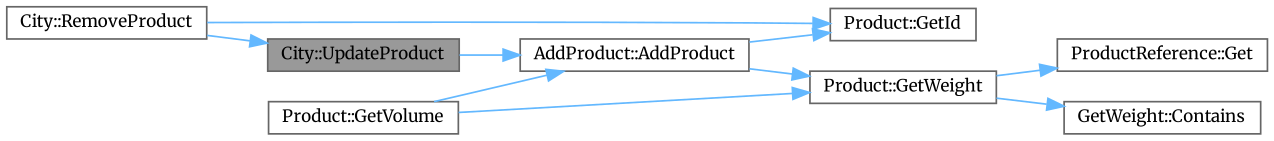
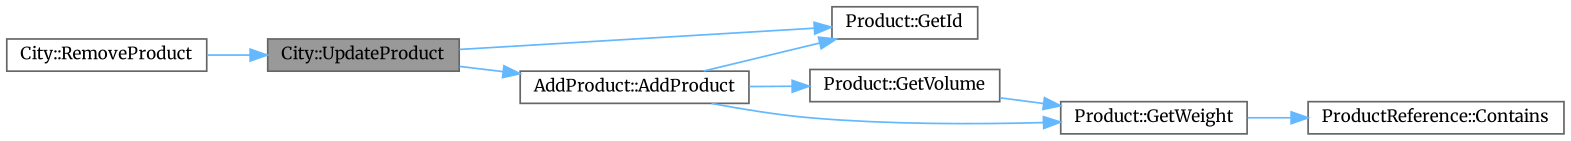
edge "City::RemoveProduct" -> "Product::GetId": now "City::UpdateProduct" -> "Product::GetId"
node "ProductReference::Get": removed
edge "Product::GetVolume" -> "AddProduct::AddProduct": reversed
node "GetWeight::Contains": label "GetWeight::Contains" -> "ProductReference::Contains"
